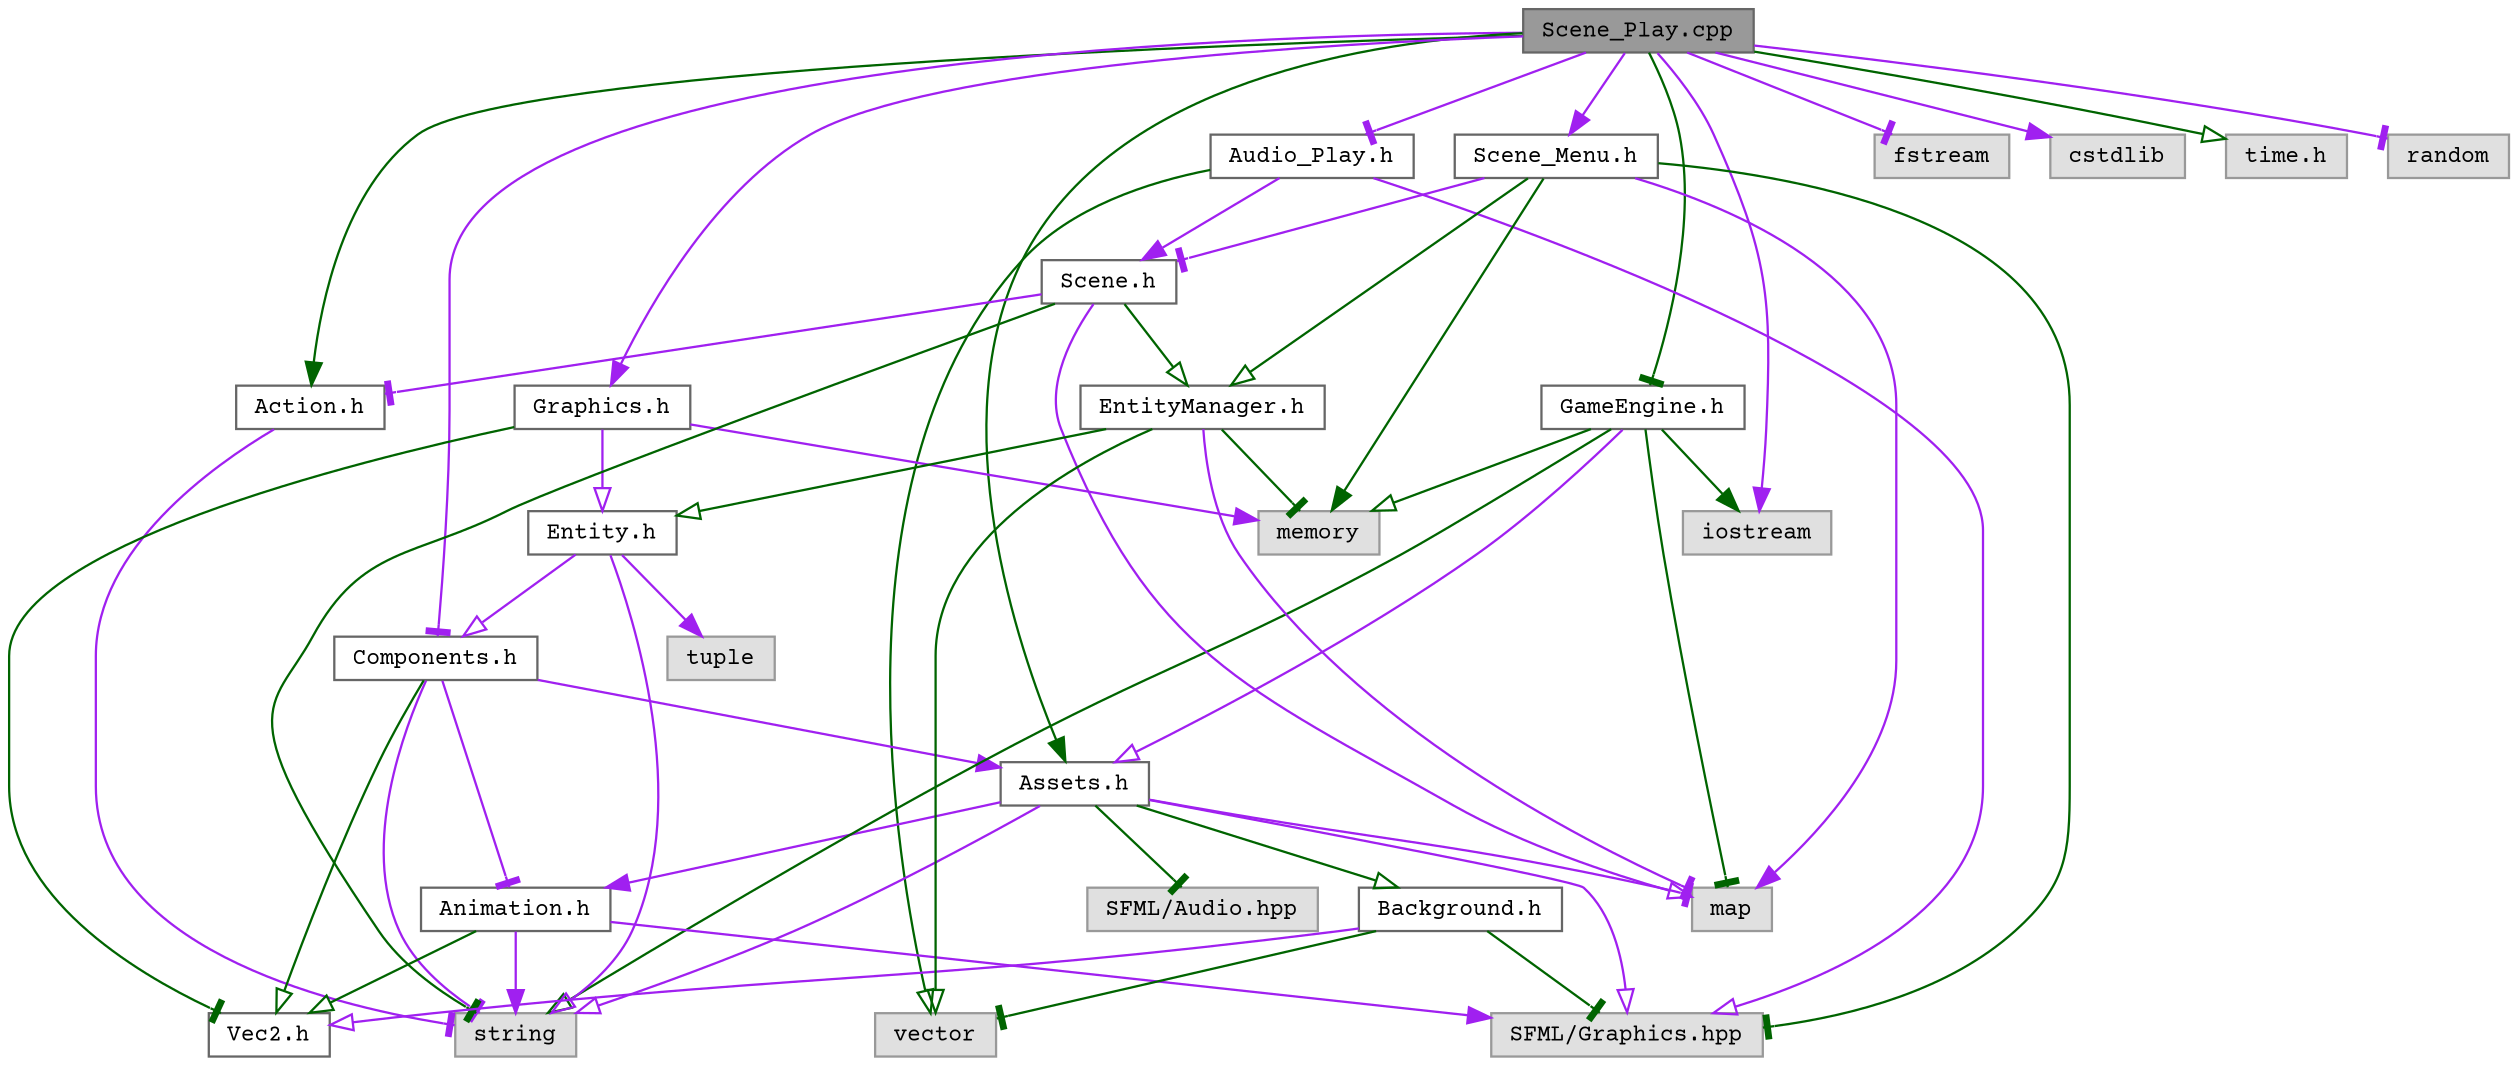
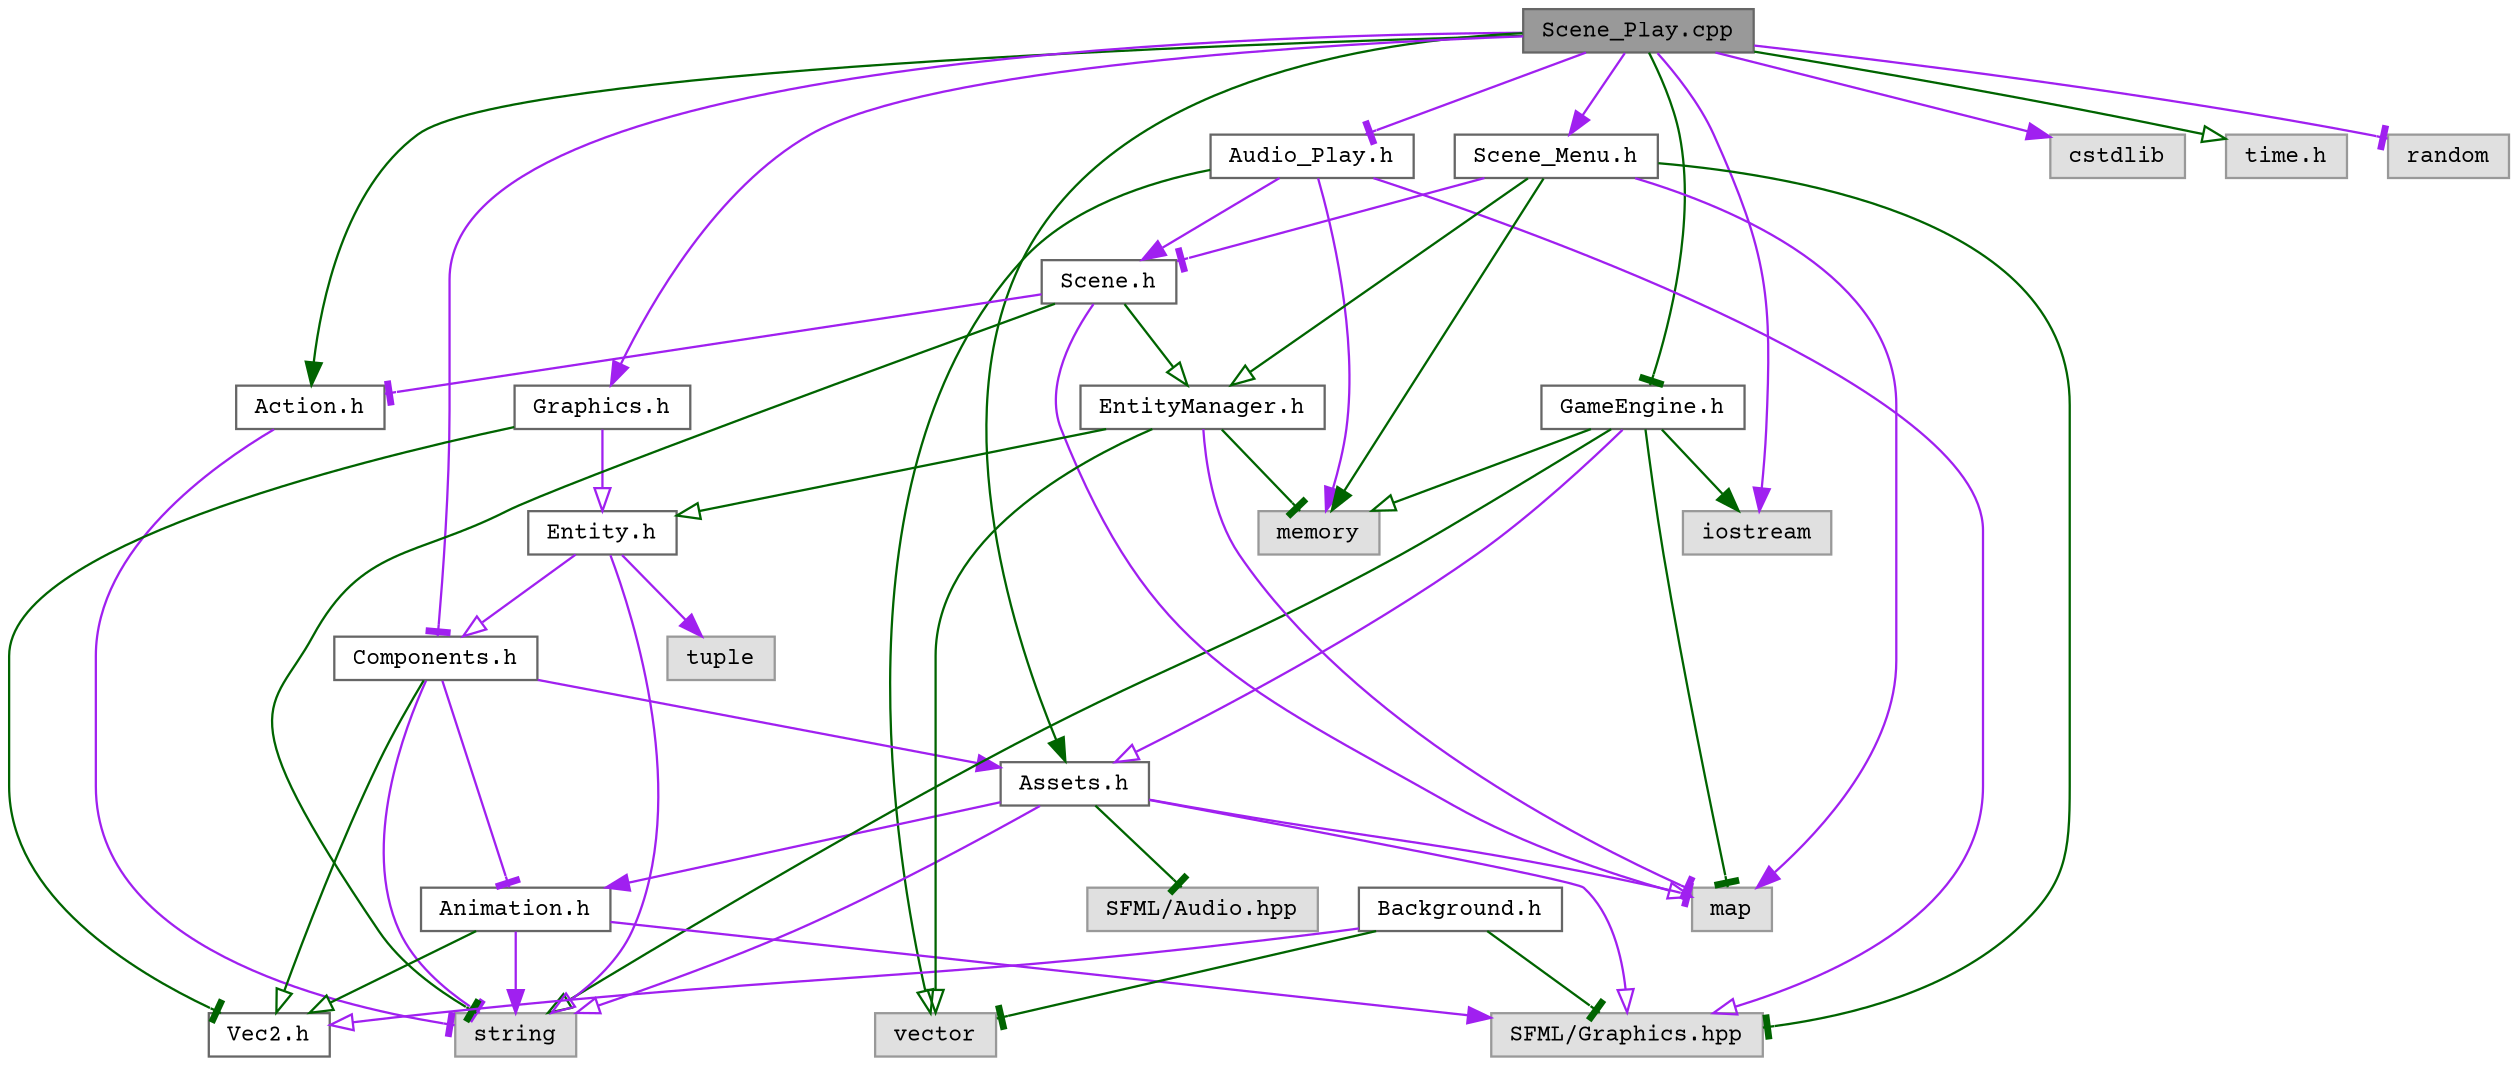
node "fstream": removed
edge "Graphics.h" -> "memory": now "Audio_Play.h" -> "memory"
edge "Assets.h" -> "Background.h": removed
